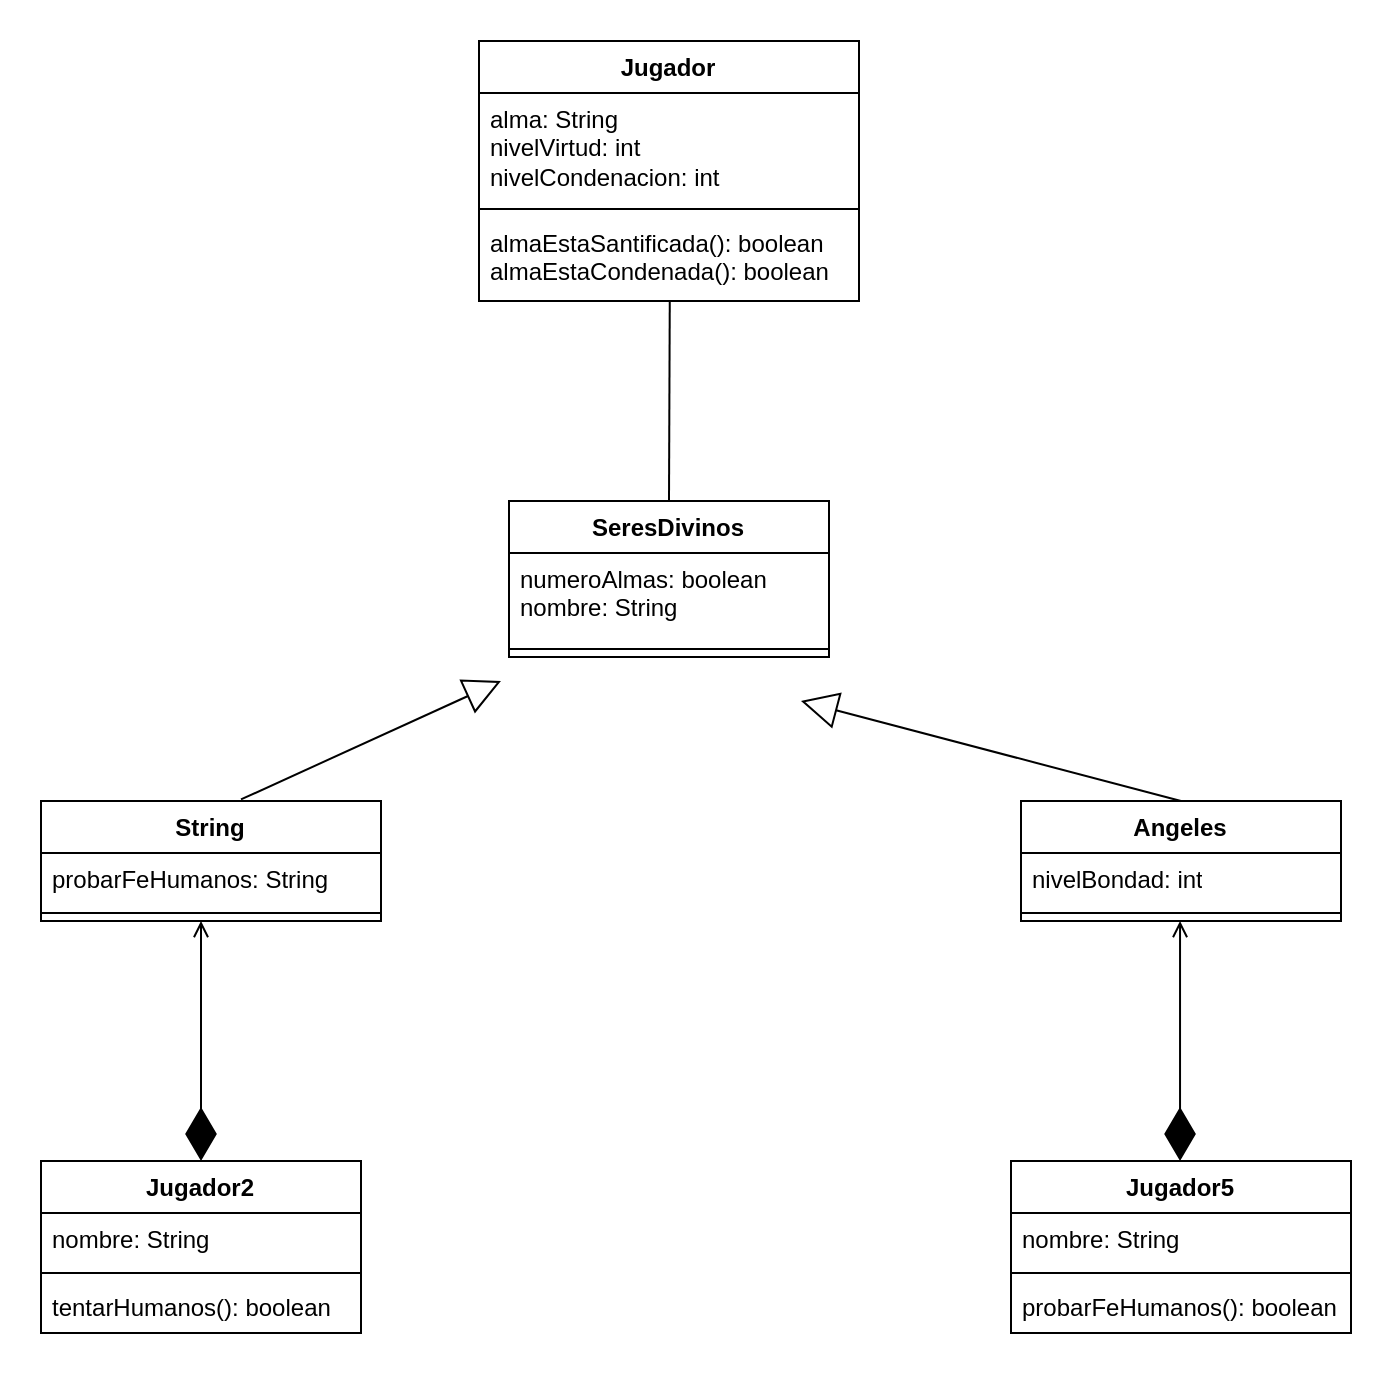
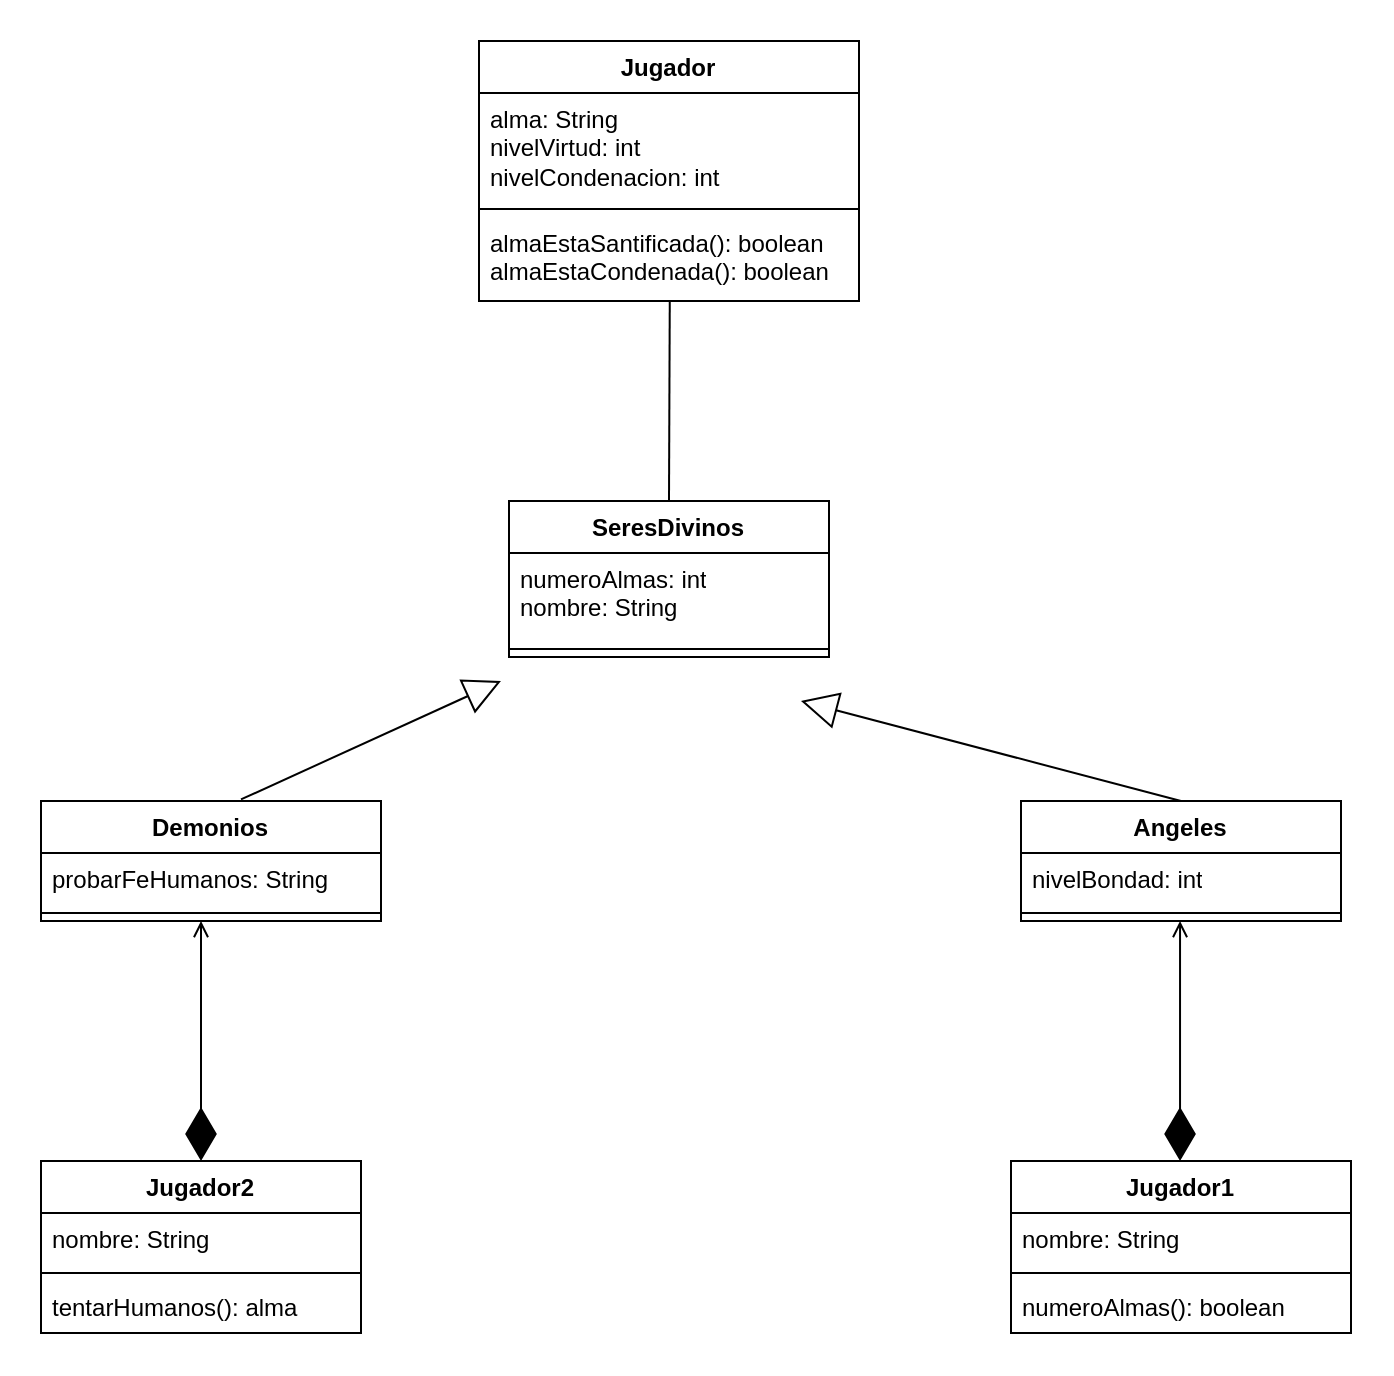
node "numeroAlmas: boolean nombre: String": label "numeroAlmas: boolean nombre: String" -> "numeroAlmas: int nombre: String"
node "String": label "String" -> "Demonios"
node "Jugador5": label "Jugador5" -> "Jugador1"
node "tentarHumanos(): boolean": label "tentarHumanos(): boolean" -> "tentarHumanos(): alma"
node "probarFeHumanos(): boolean": label "probarFeHumanos(): boolean" -> "numeroAlmas(): boolean"
